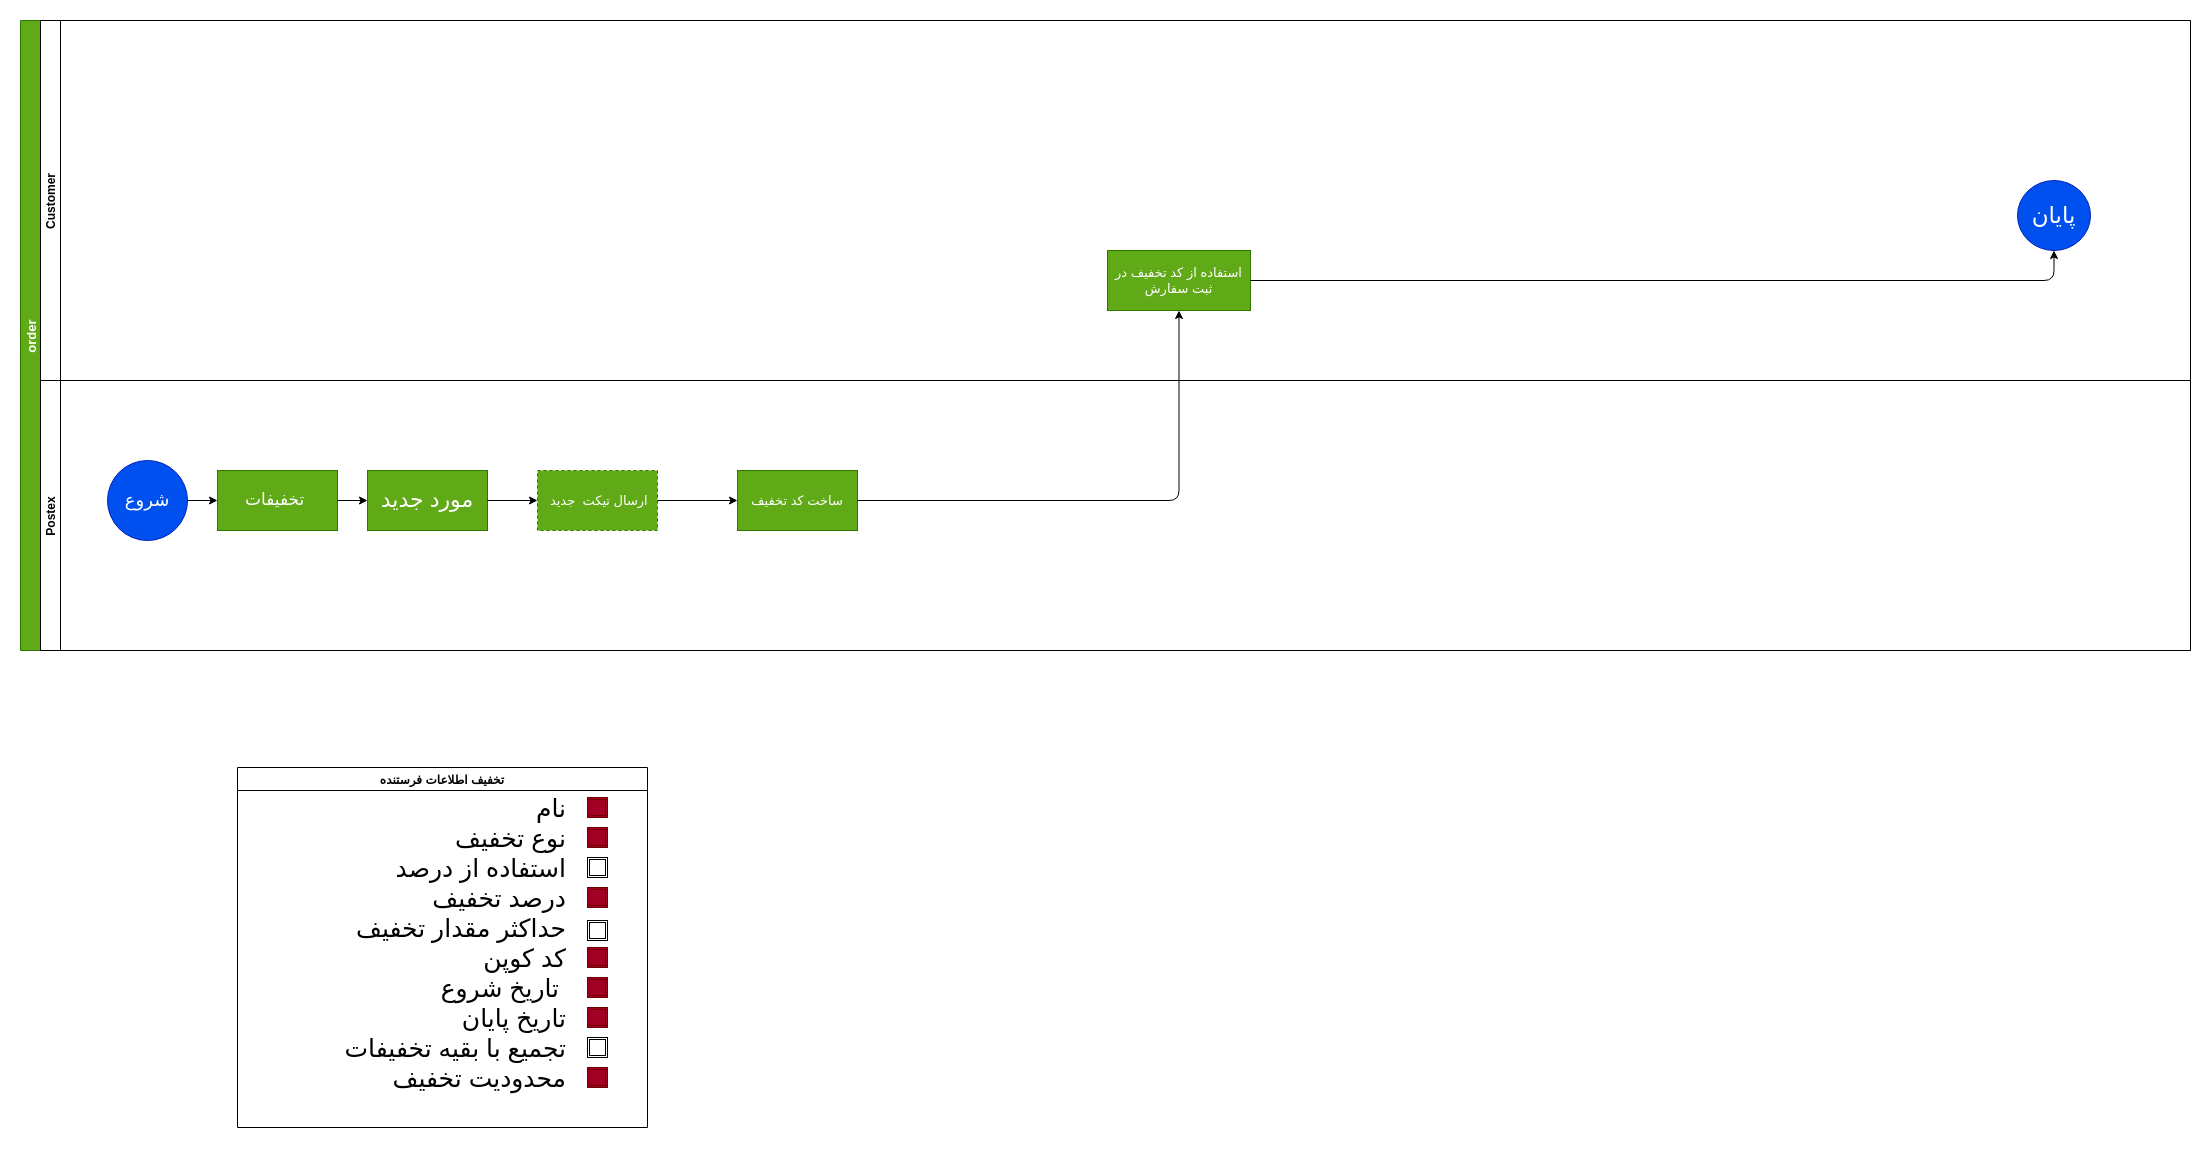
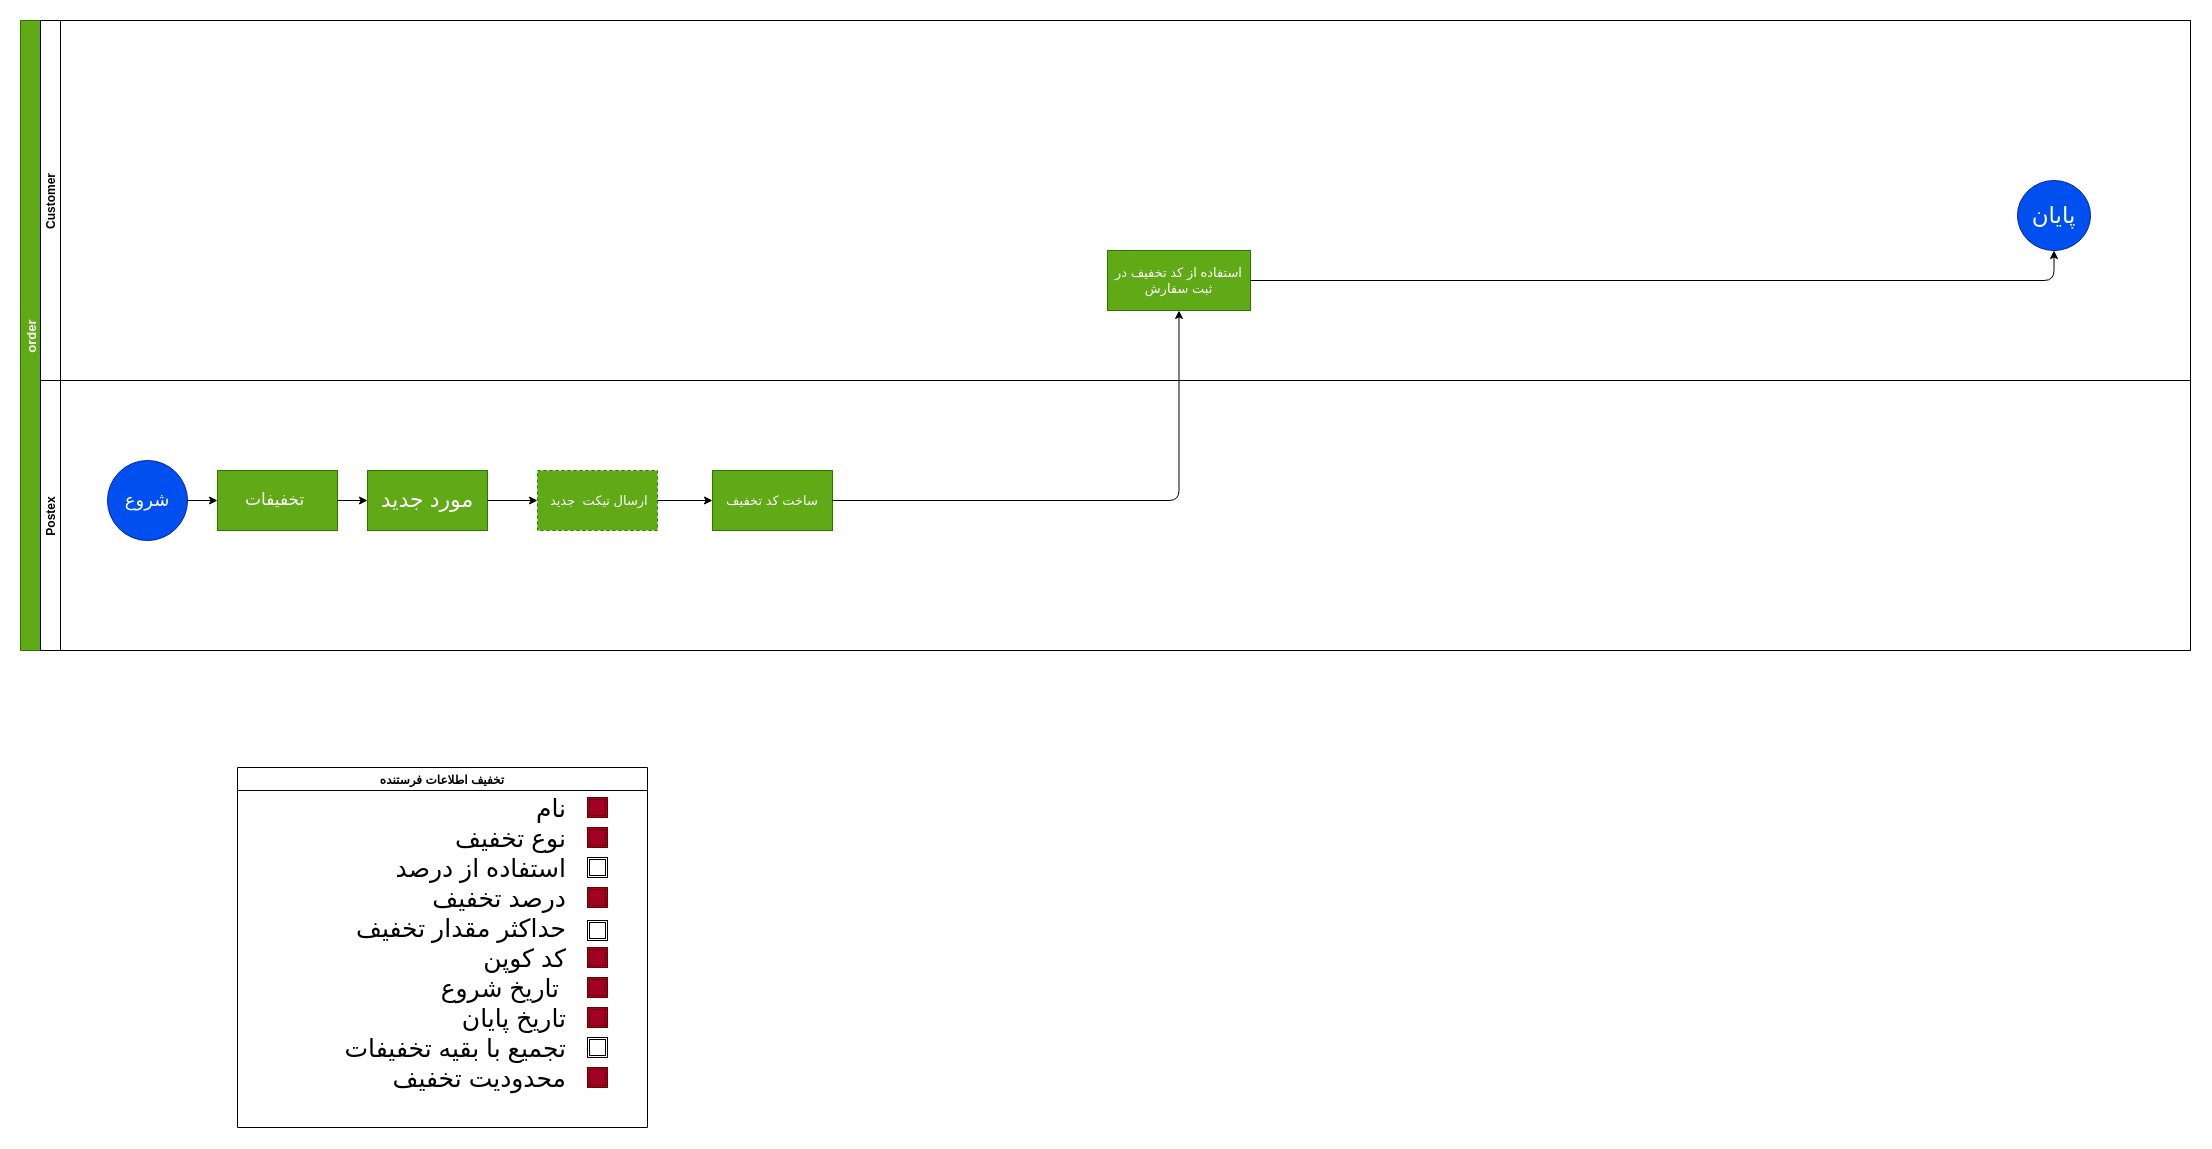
node "ساخت کد تخفیف": moved (798, 501) -> (773, 501)
